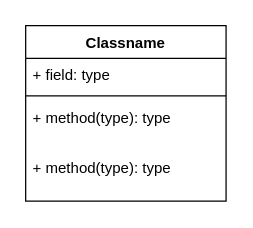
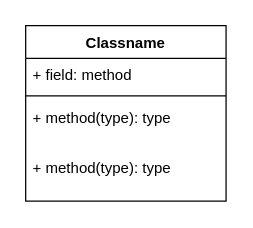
node "+ field: type": label "+ field: type" -> "+ field: method"
